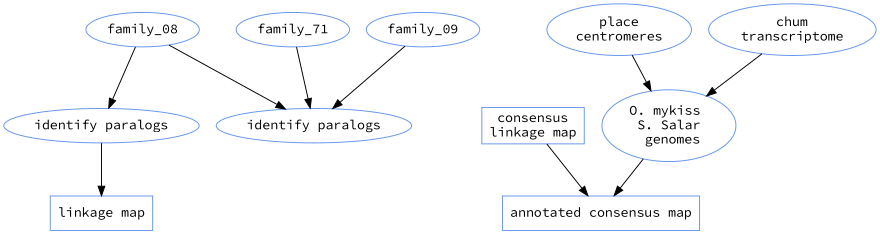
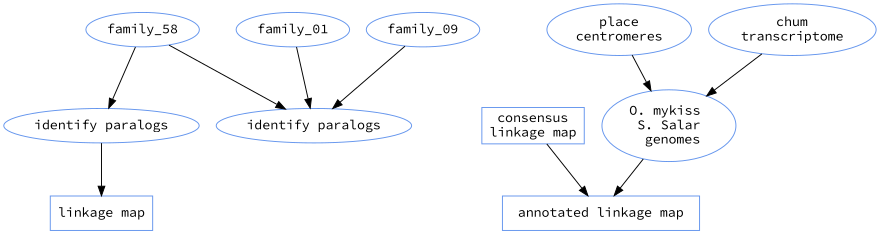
node "family_08": label "family_08" -> "family_58"
node "family_71": label "family_71" -> "family_01"
node "annotated consensus map": label "annotated consensus map" -> "annotated linkage map"
